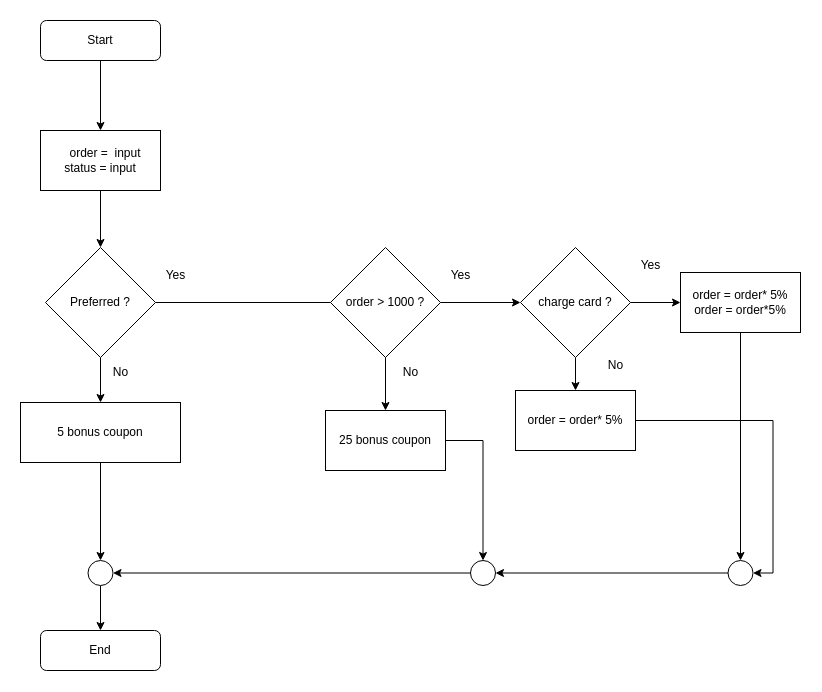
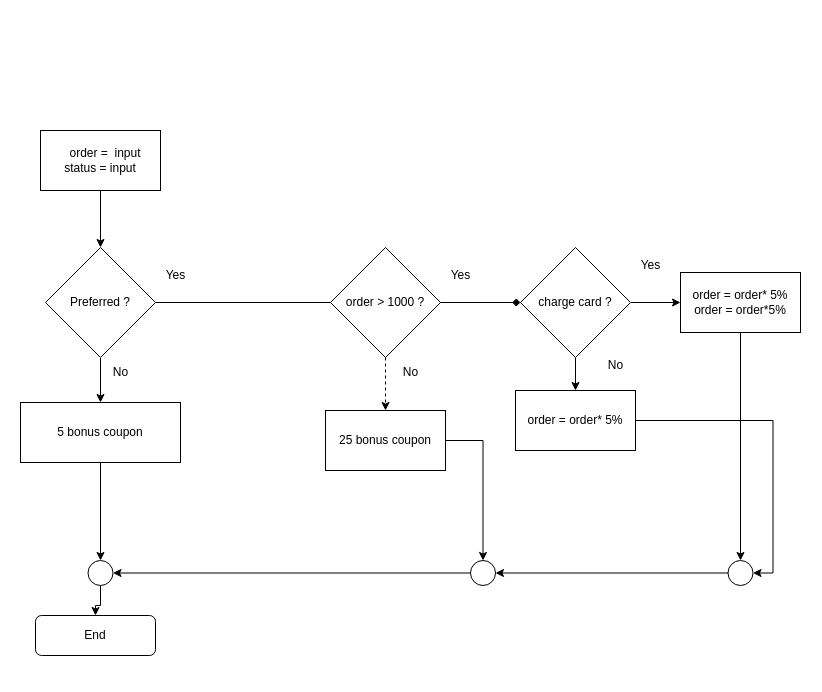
node "Start": removed
edge "Start" -> "order = input status = input": removed
edge "order > 1000 ?" -> "charge card ?": arrowhead classic -> diamond
edge "order > 1000 ?" -> "25 bonus coupon": style solid -> dashed
node "End": moved (101, 651) -> (96, 636)
